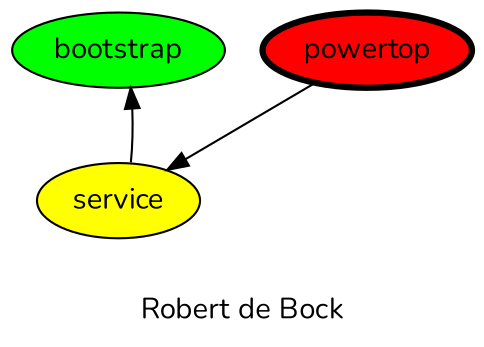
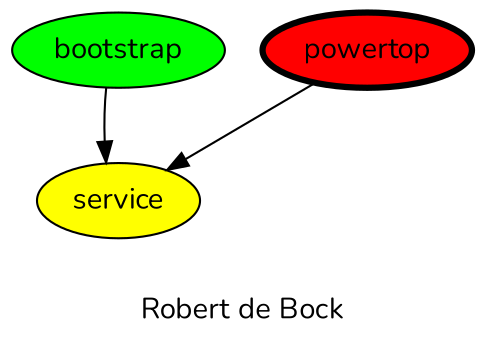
edge "service" -> "bootstrap": reversed
